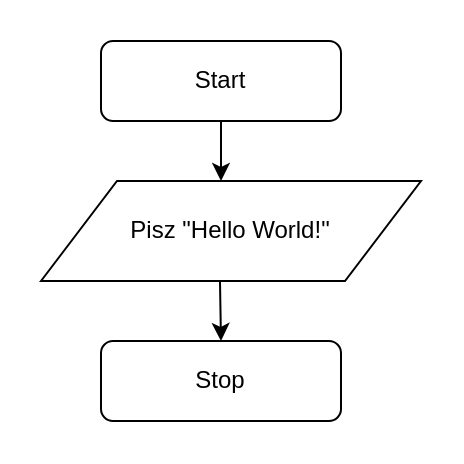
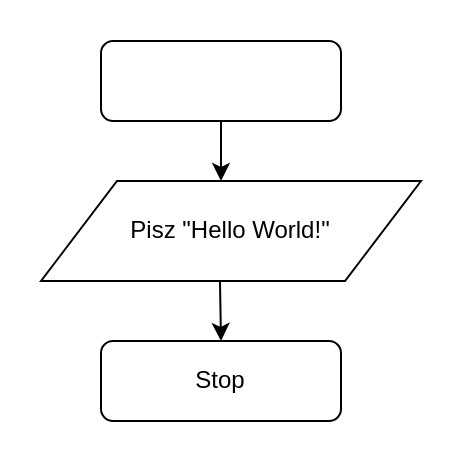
node "Start": removed
